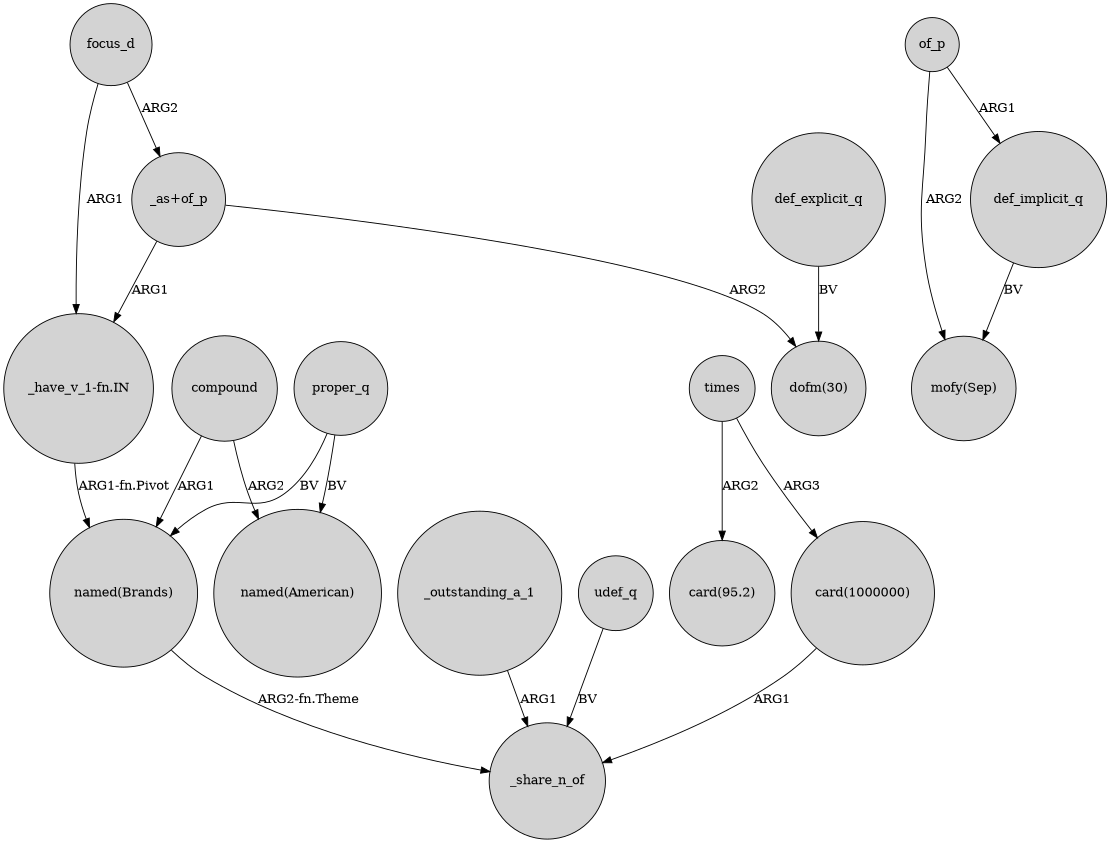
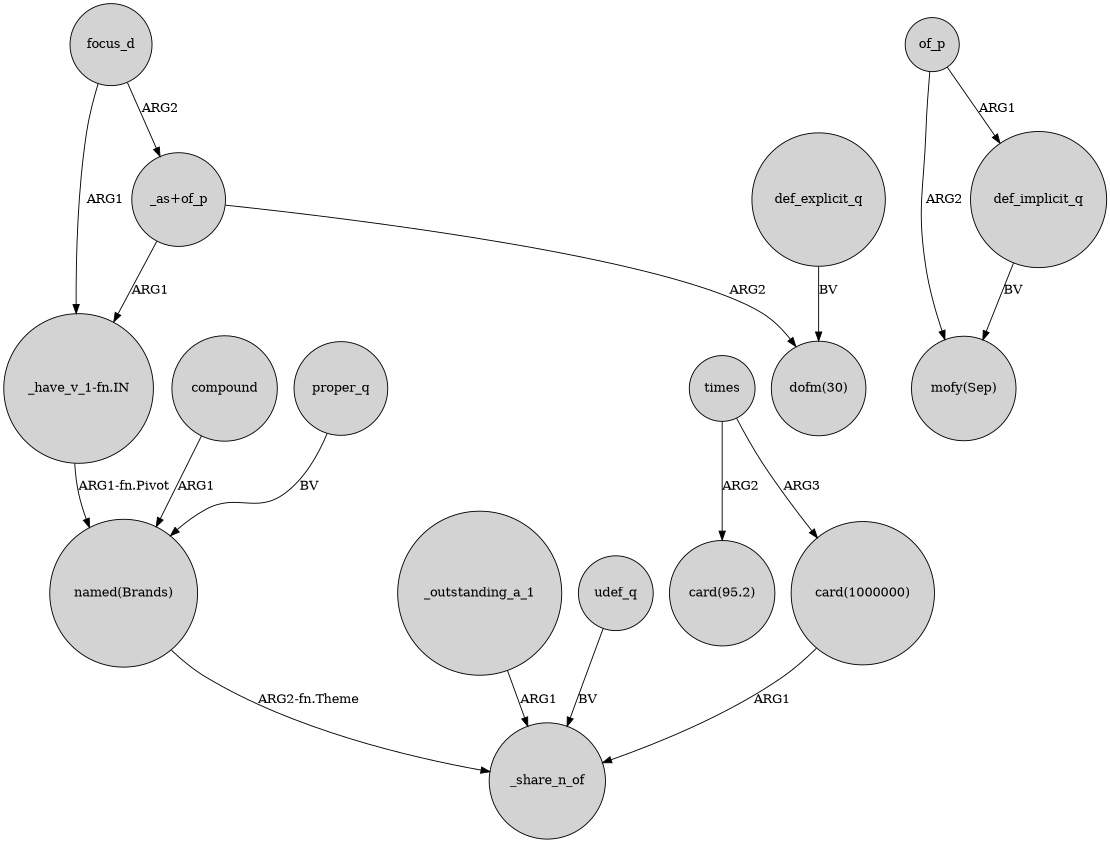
node "named(American)": removed
